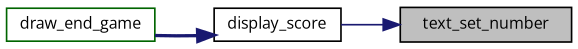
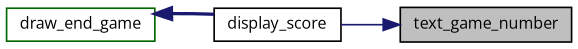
node "text_set_number": label "text_set_number" -> "text_game_number"
edge "draw_end_game" -> "display_score": reversed
